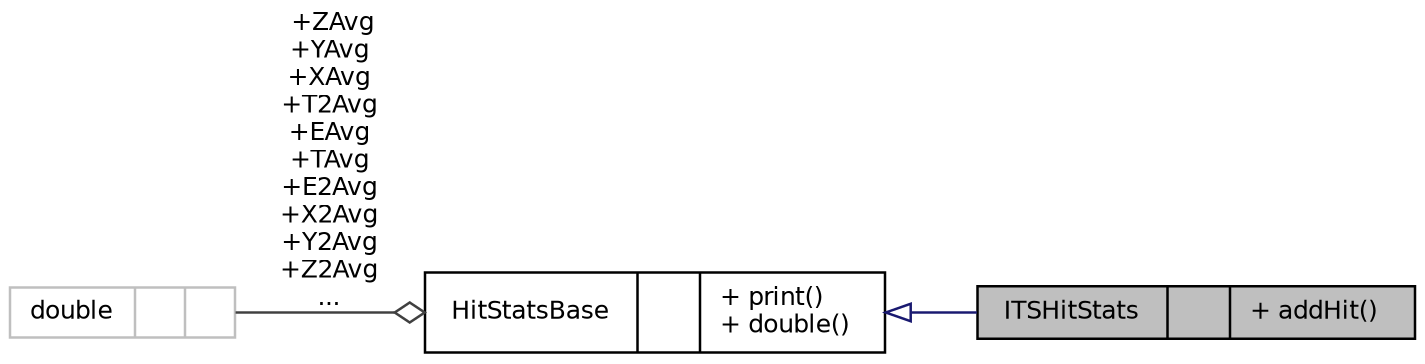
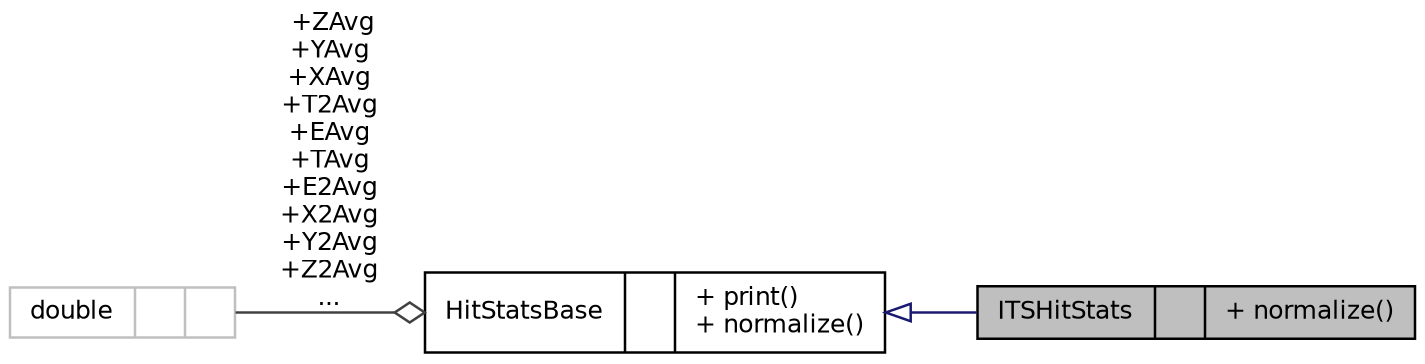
node "ITSHitStats": text "+ addHit()" -> "+ normalize()"
node "HitStatsBase": text "+ double()" -> "+ normalize()"
